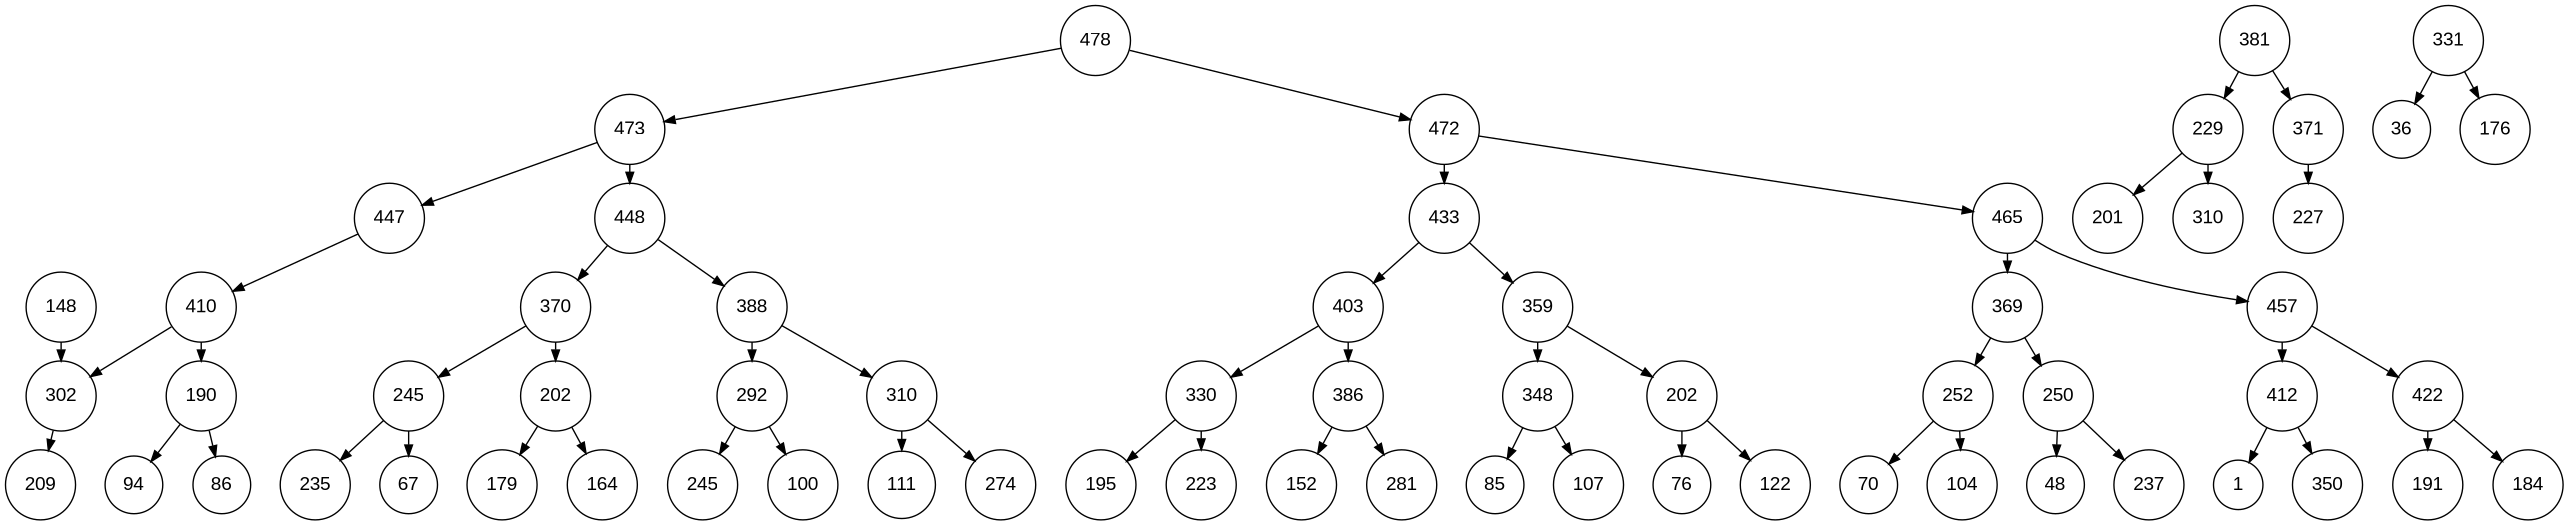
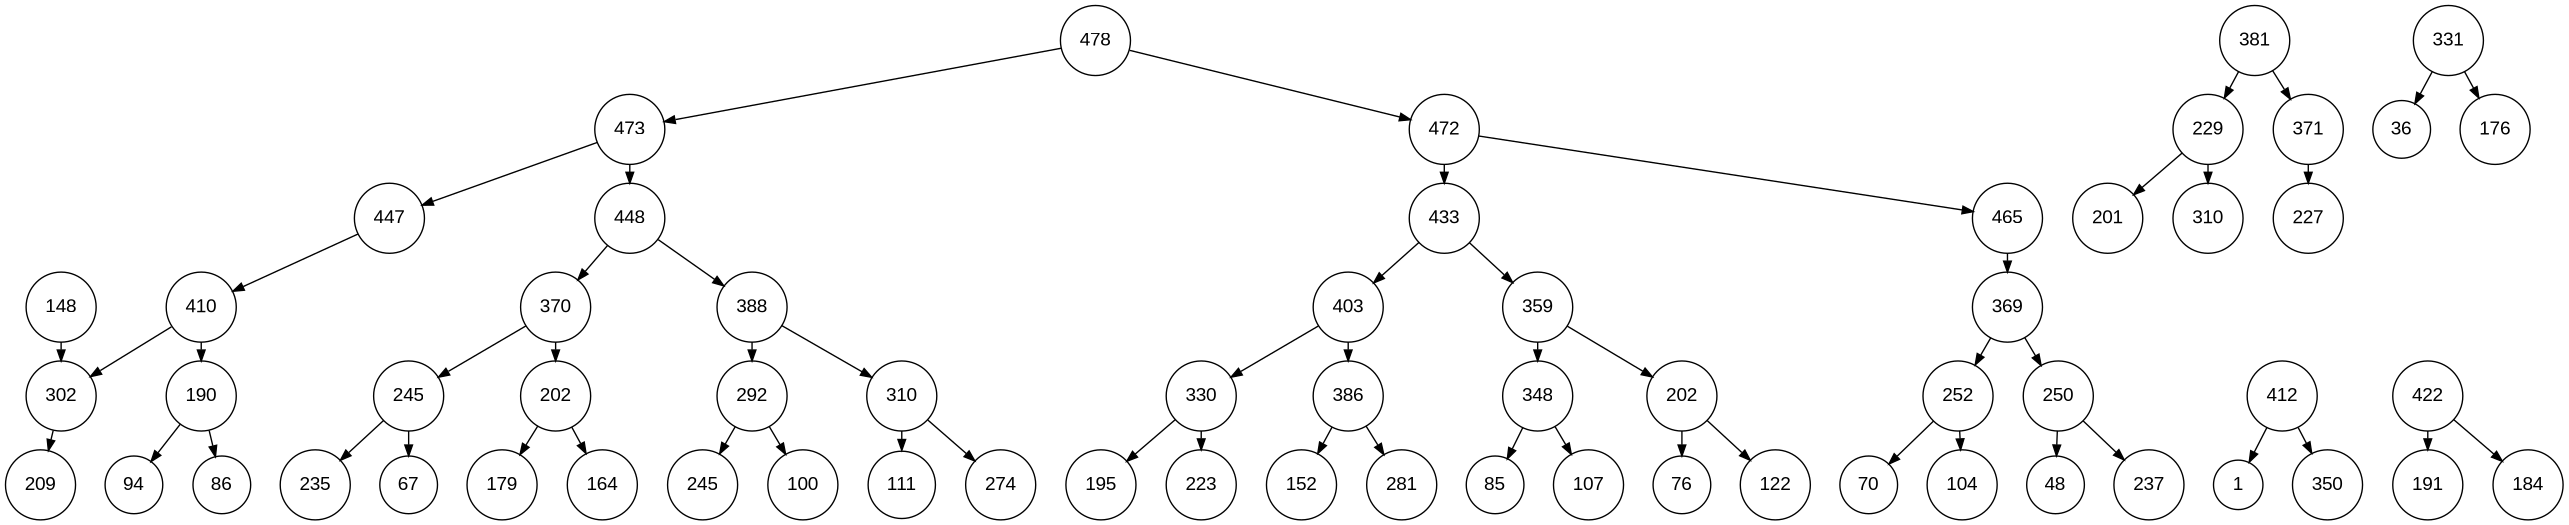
node "457": removed
